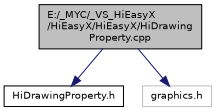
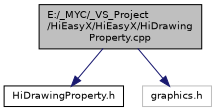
node "E:/_MYC/_VS_HiEasyX /HiEasyX/HiEasyX/HiDrawing Property.cpp": label "E:/_MYC/_VS_HiEasyX /HiEasyX/HiEasyX/HiDrawing Property.cpp" -> "E:/_MYC/_VS_Project /HiEasyX/HiEasyX/HiDrawing Property.cpp"
